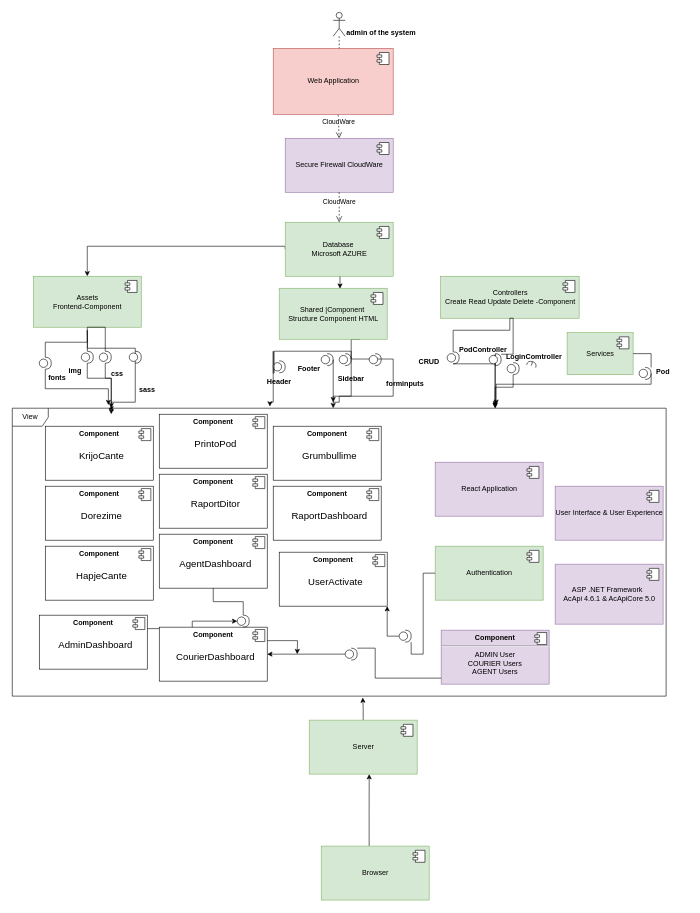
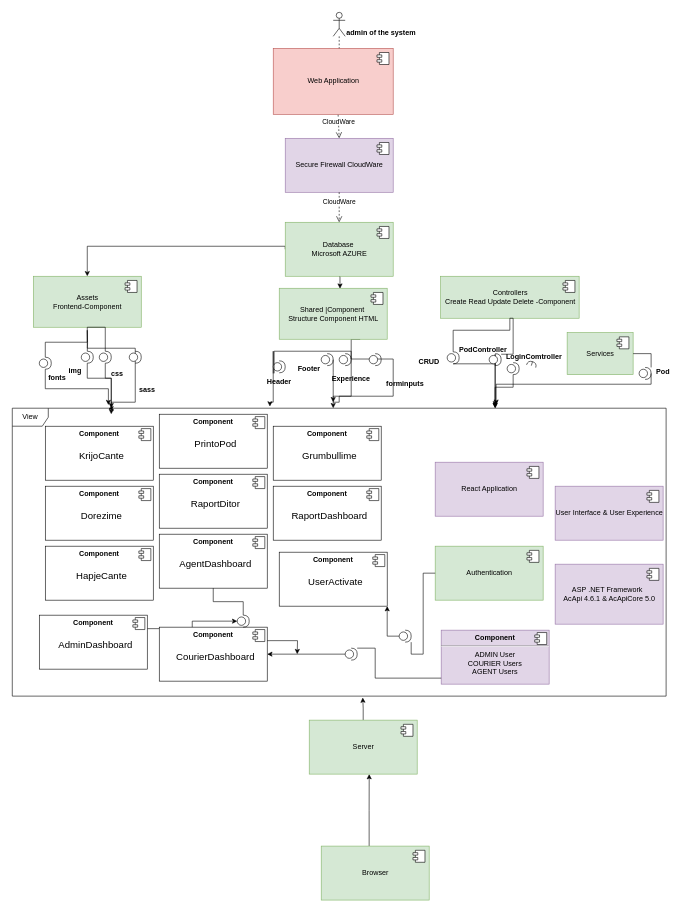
node "Sidebar": label "Sidebar" -> "Experience"
